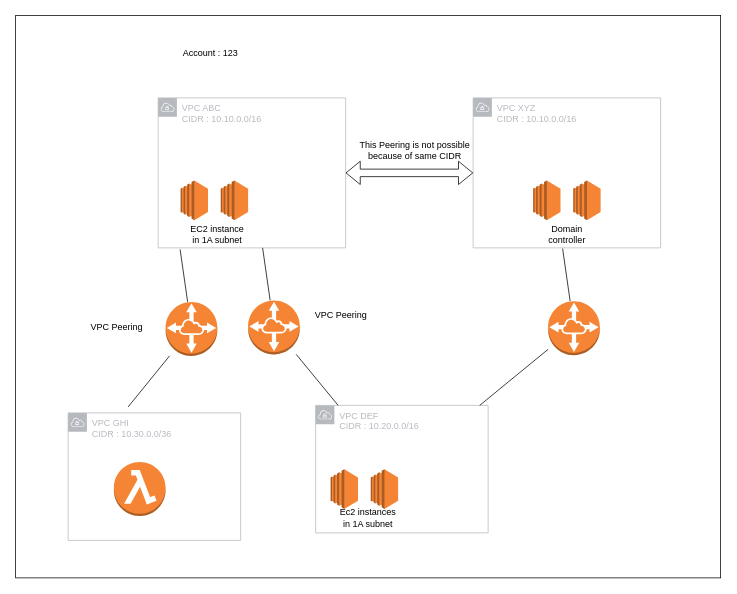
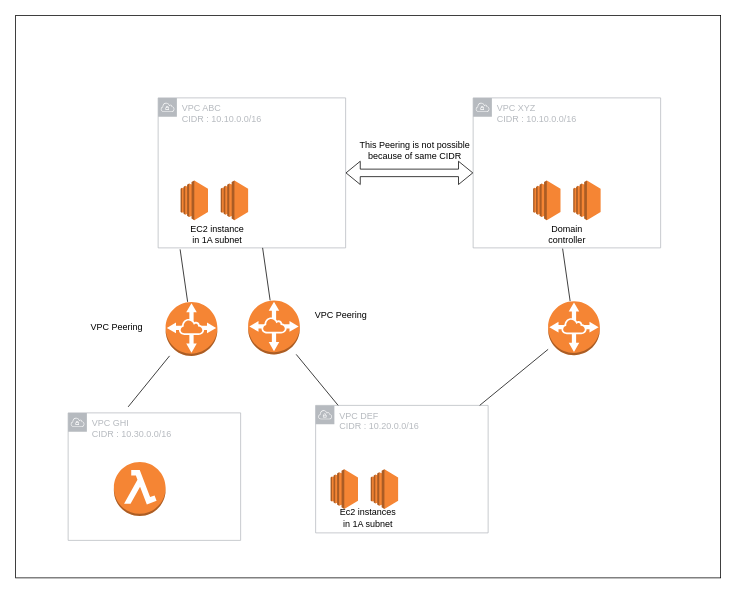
node "Account : 123": removed
node "VPC GHI CIDR : 10.30.0.0/36": label "VPC GHI CIDR : 10.30.0.0/36" -> "VPC GHI CIDR : 10.30.0.0/16"
